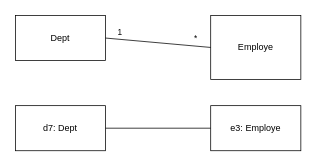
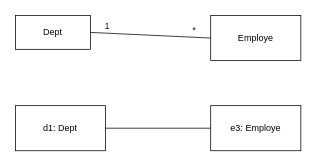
node "Dept": size 90x45 -> 75x34
node "Employe": size 90x64 -> 90x45
node "d7: Dept": label "d7: Dept" -> "d1: Dept"
